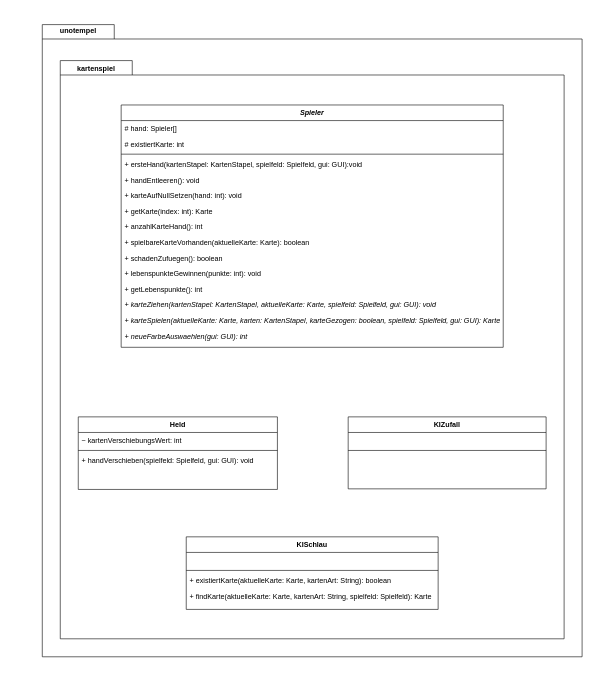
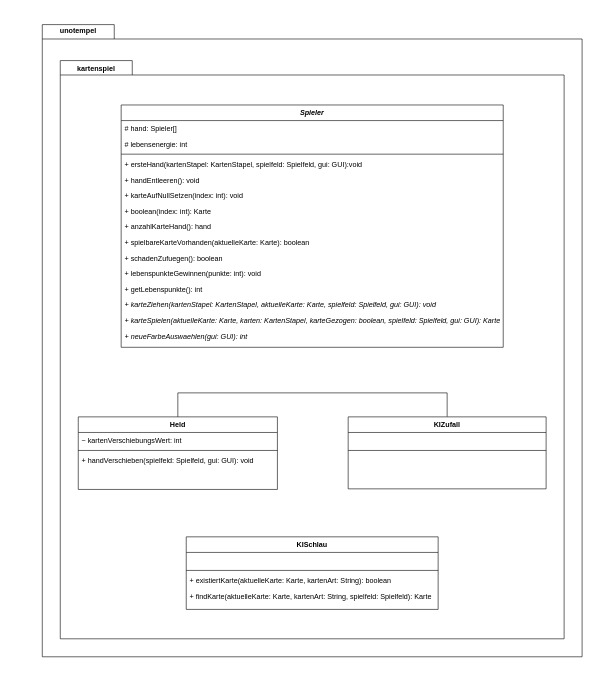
node "# existiertKarte: int": label "# existiertKarte: int" -> "# lebensenergie: int"
node "+ karteAufNullSetzen(hand: int): void": label "+ karteAufNullSetzen(hand: int): void" -> "+ karteAufNullSetzen(index: int): void"
node "+ getKarte(index: int): Karte": label "+ getKarte(index: int): Karte" -> "+ boolean(index: int): Karte"
node "+ anzahlKarteHand(): int": label "+ anzahlKarteHand(): int" -> "+ anzahlKarteHand(): hand"
edge "KIZufall" -- "Held": added
